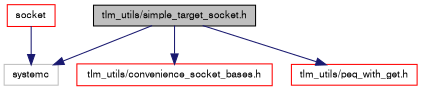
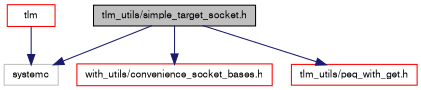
node "socket": label "socket" -> "tlm"
node "tlm_utils/convenience_socket_bases.h": label "tlm_utils/convenience_socket_bases.h" -> "with_utils/convenience_socket_bases.h"
